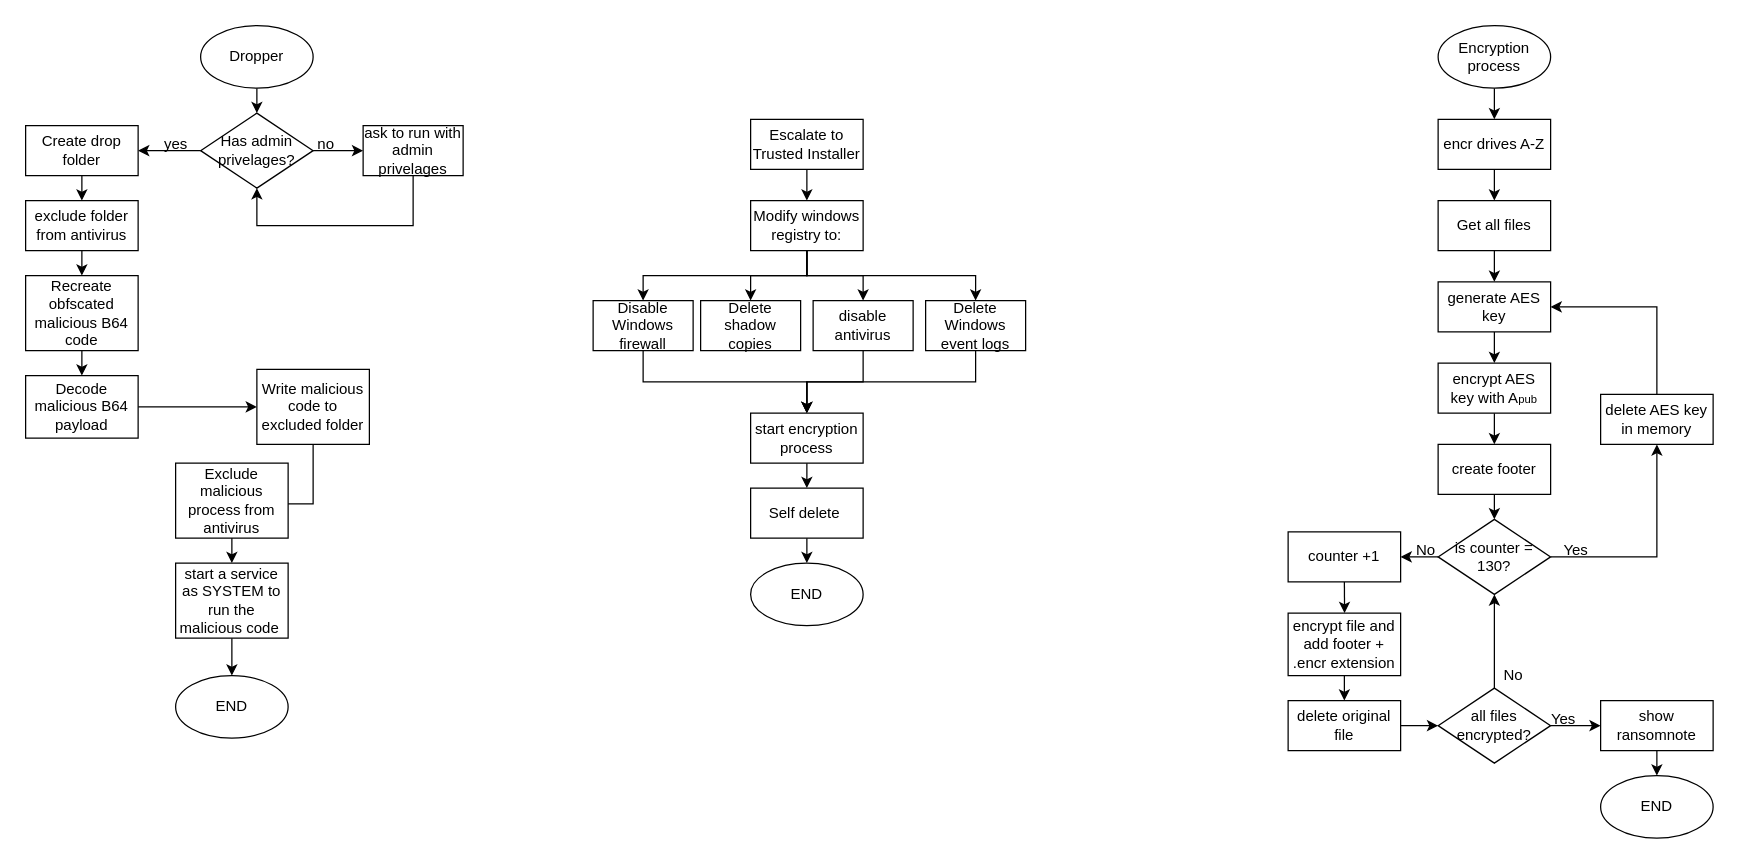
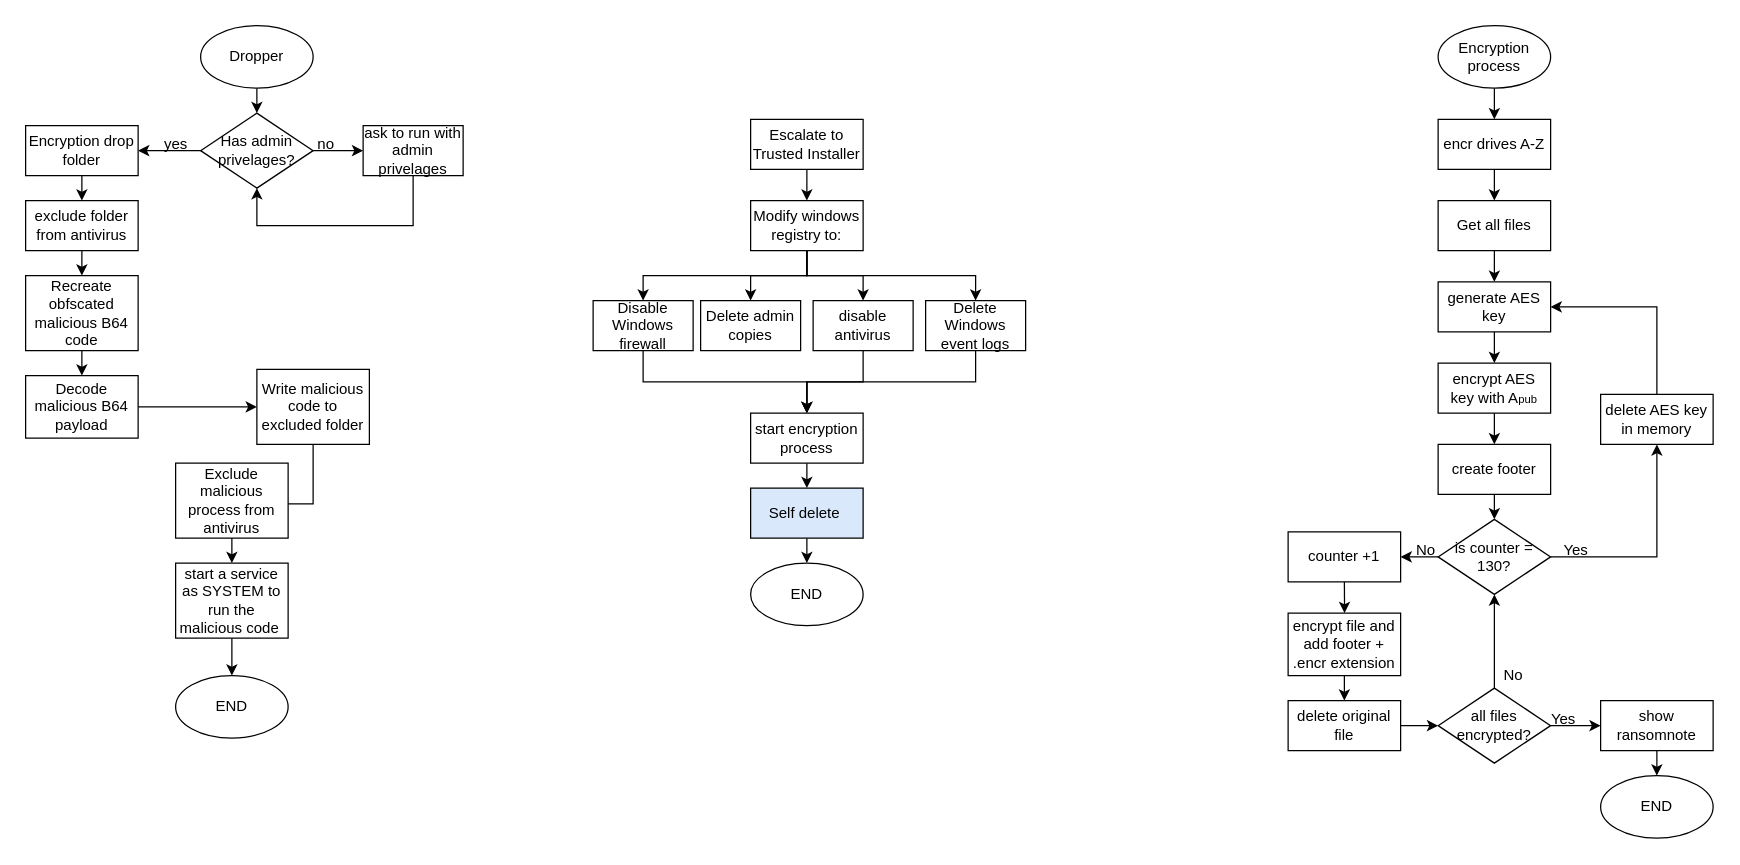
node "Create drop folder": label "Create drop folder" -> "Encryption drop folder"
node "Delete shadow copies": label "Delete shadow copies" -> "Delete admin copies"
node "Self delete": fillcolor #ffffff -> #dae8fc
